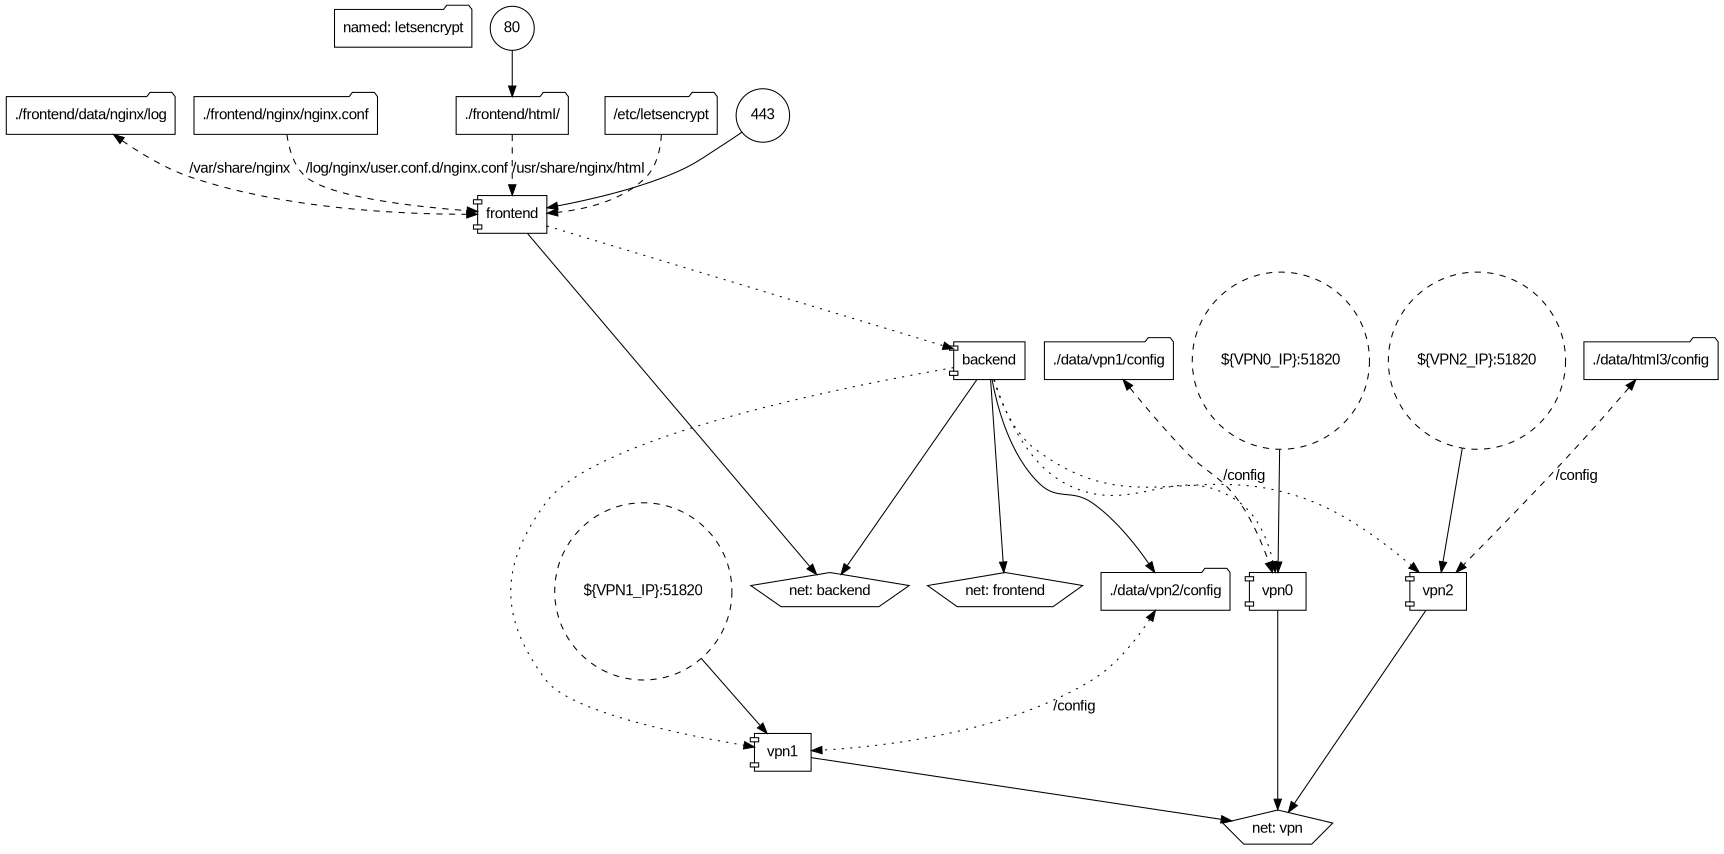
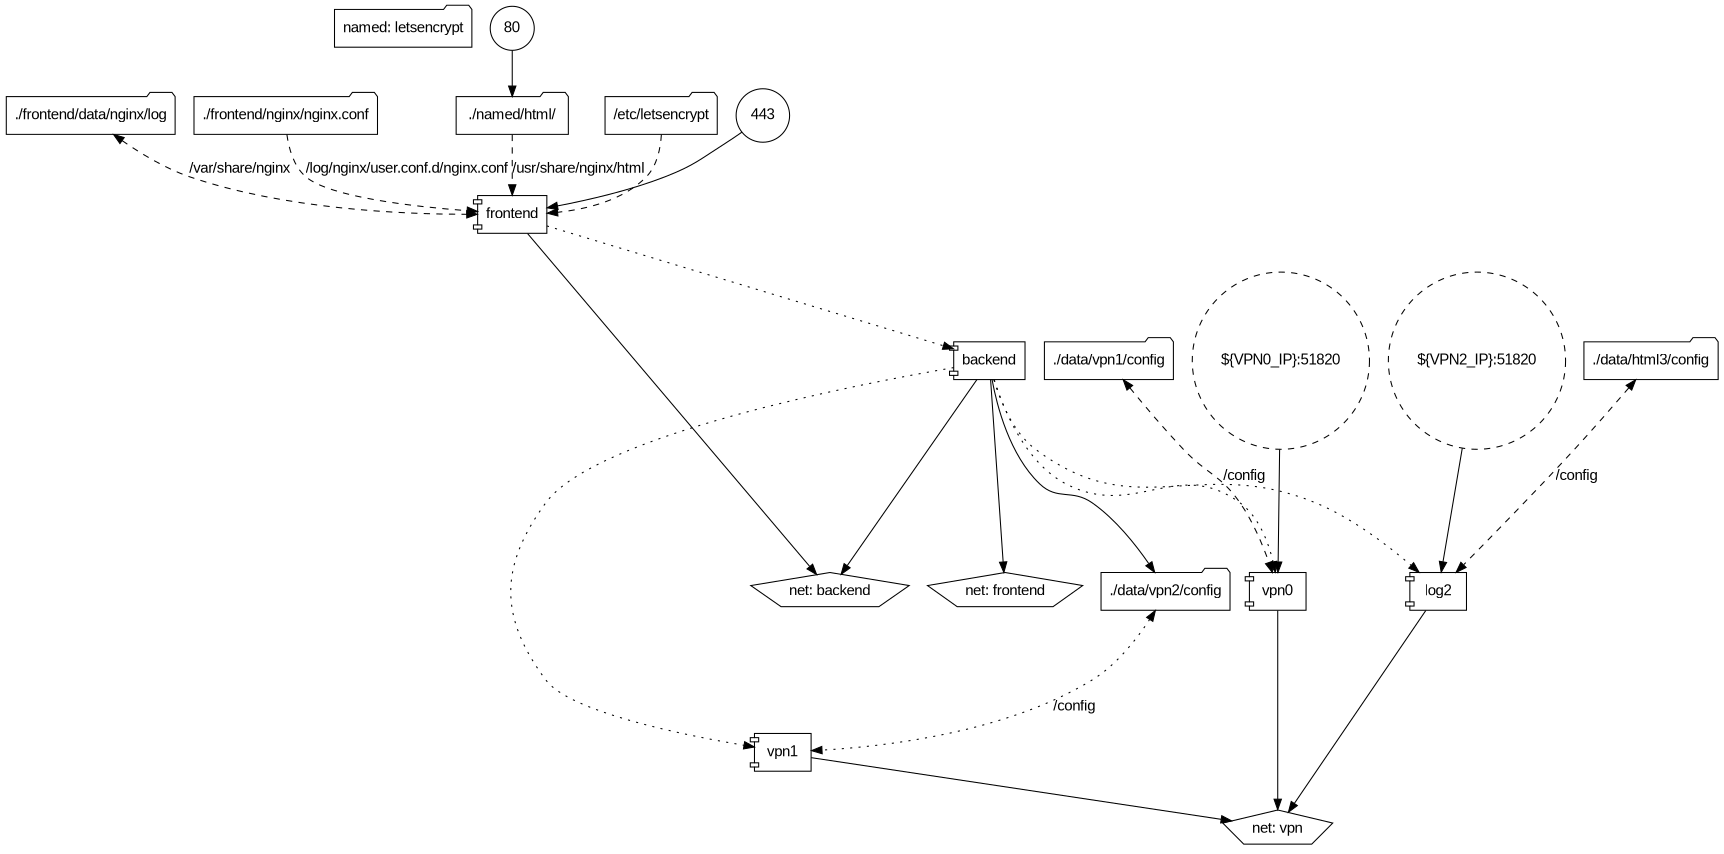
node "./frontend/html/": label "./frontend/html/" -> "./named/html/"
node "${VPN1_IP}:51820": removed
node "vpn2": label "vpn2" -> "log2"
